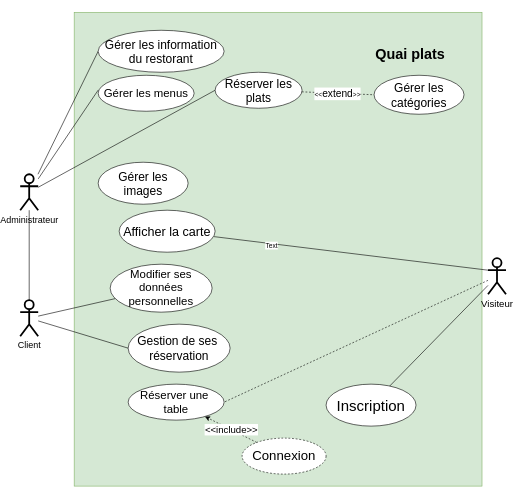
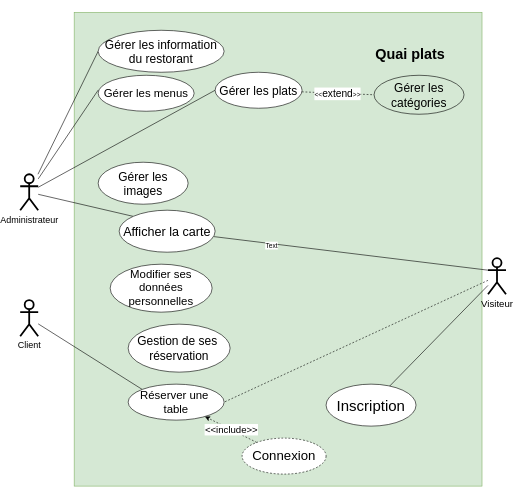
node "Réserver les plats": label "Réserver les plats" -> "Gérer les plats"
node "Gérer les catégories": fillcolor #ffffff -> #d5e8d4
edge "Administrateur" -- "Client": now "Administrateur" -- "Afficher la carte"
edge "Modifier ses données personnelles" -- "Client": now "Réserver une table" -- "Client"
edge "Client" -- "Gestion de ses réservation": removed
